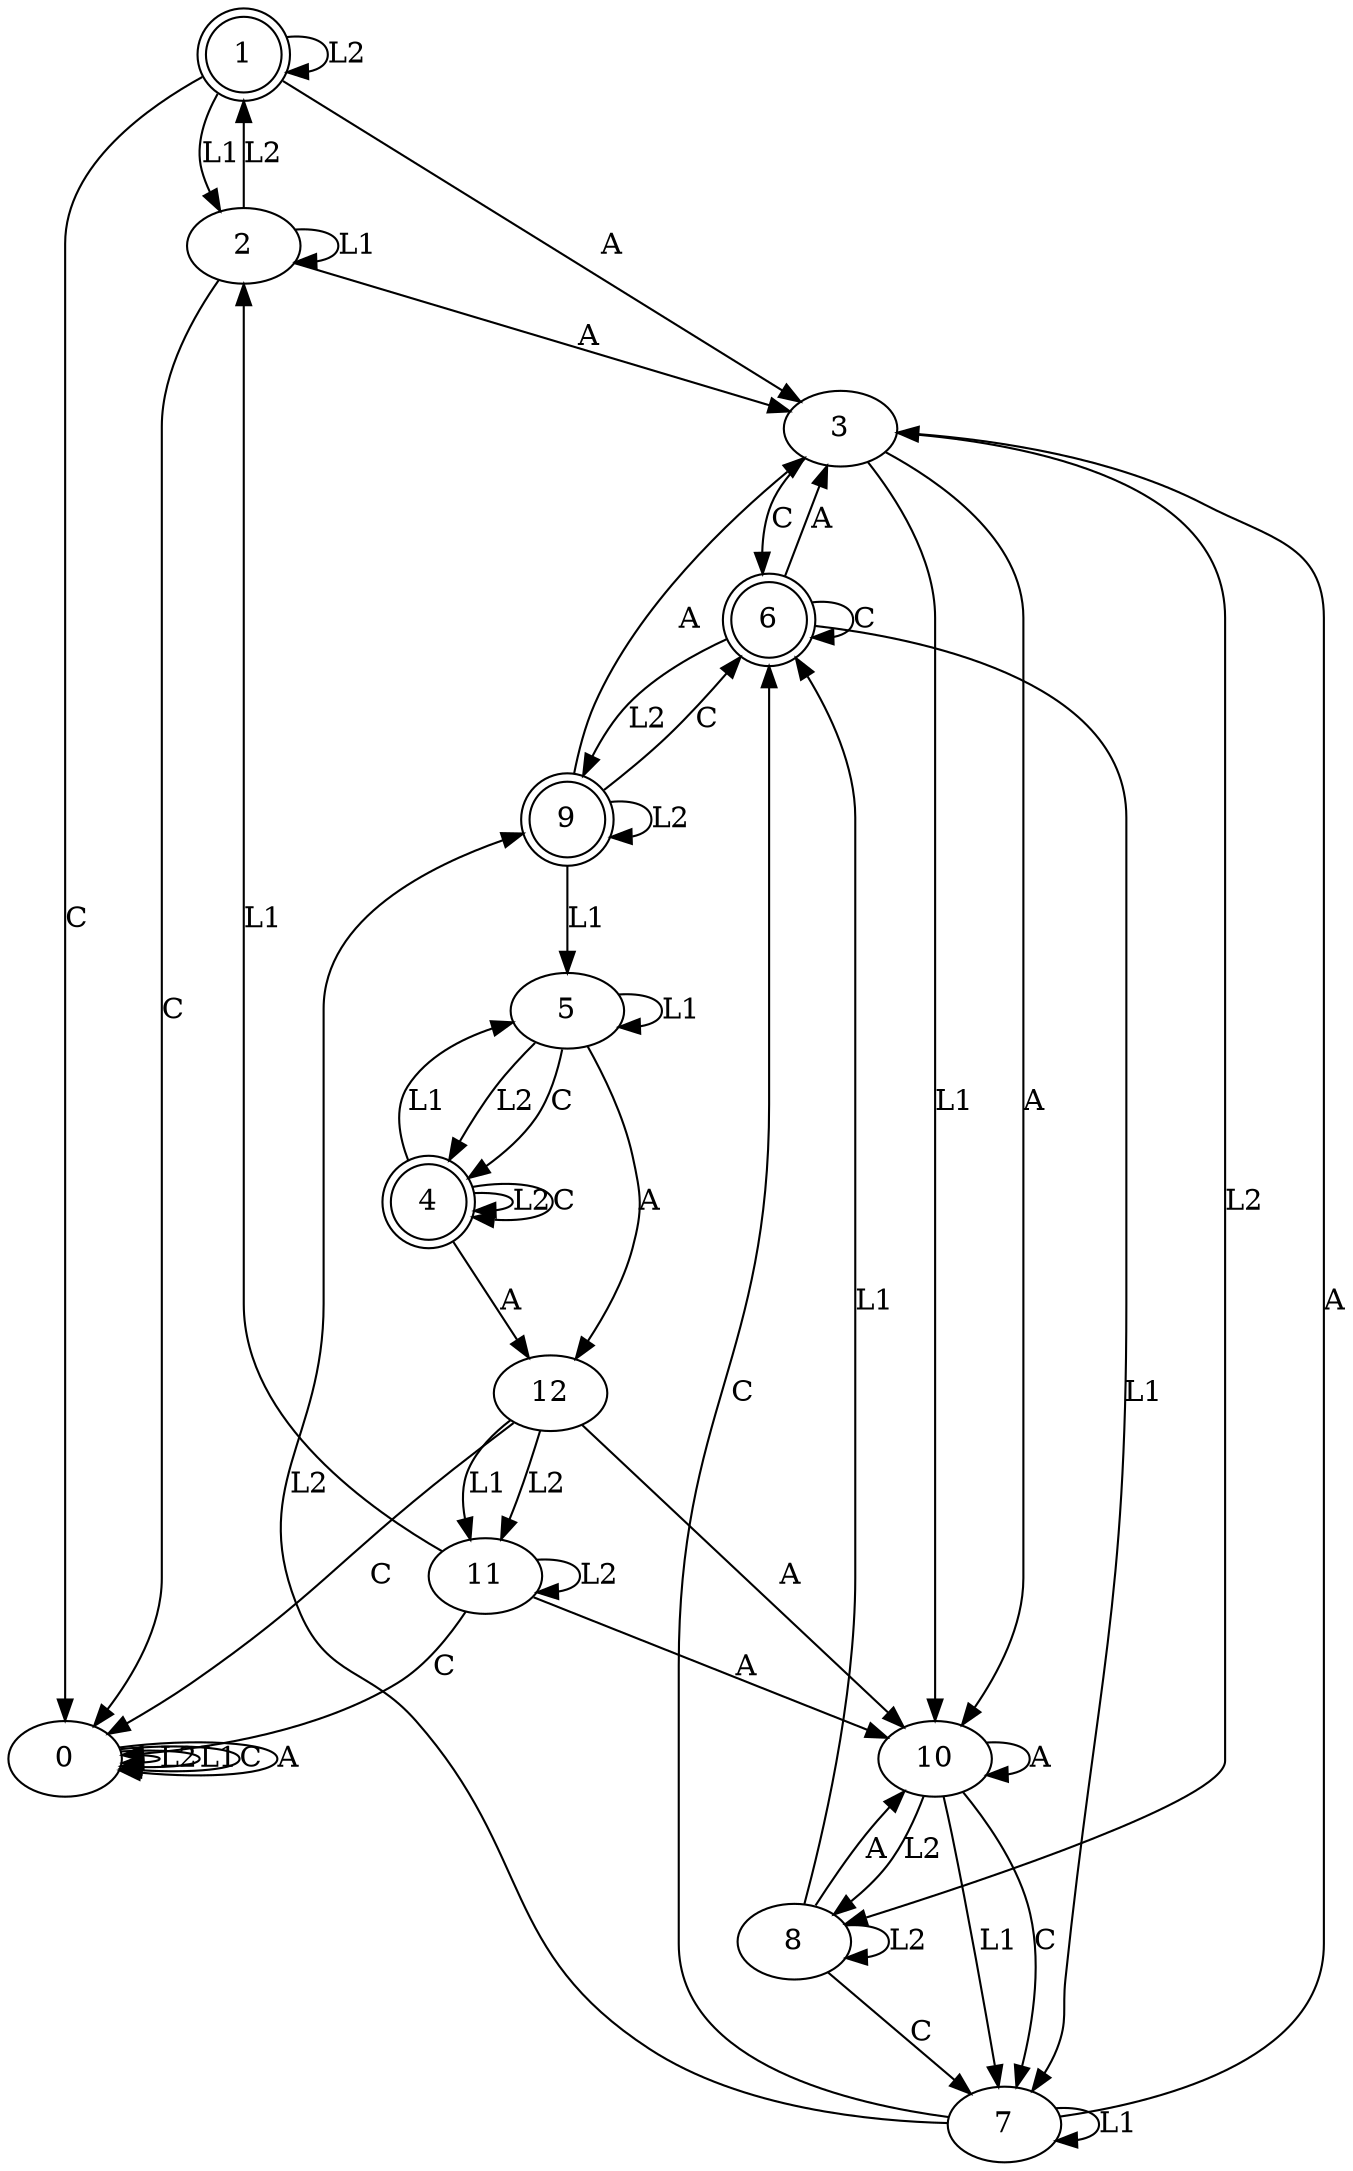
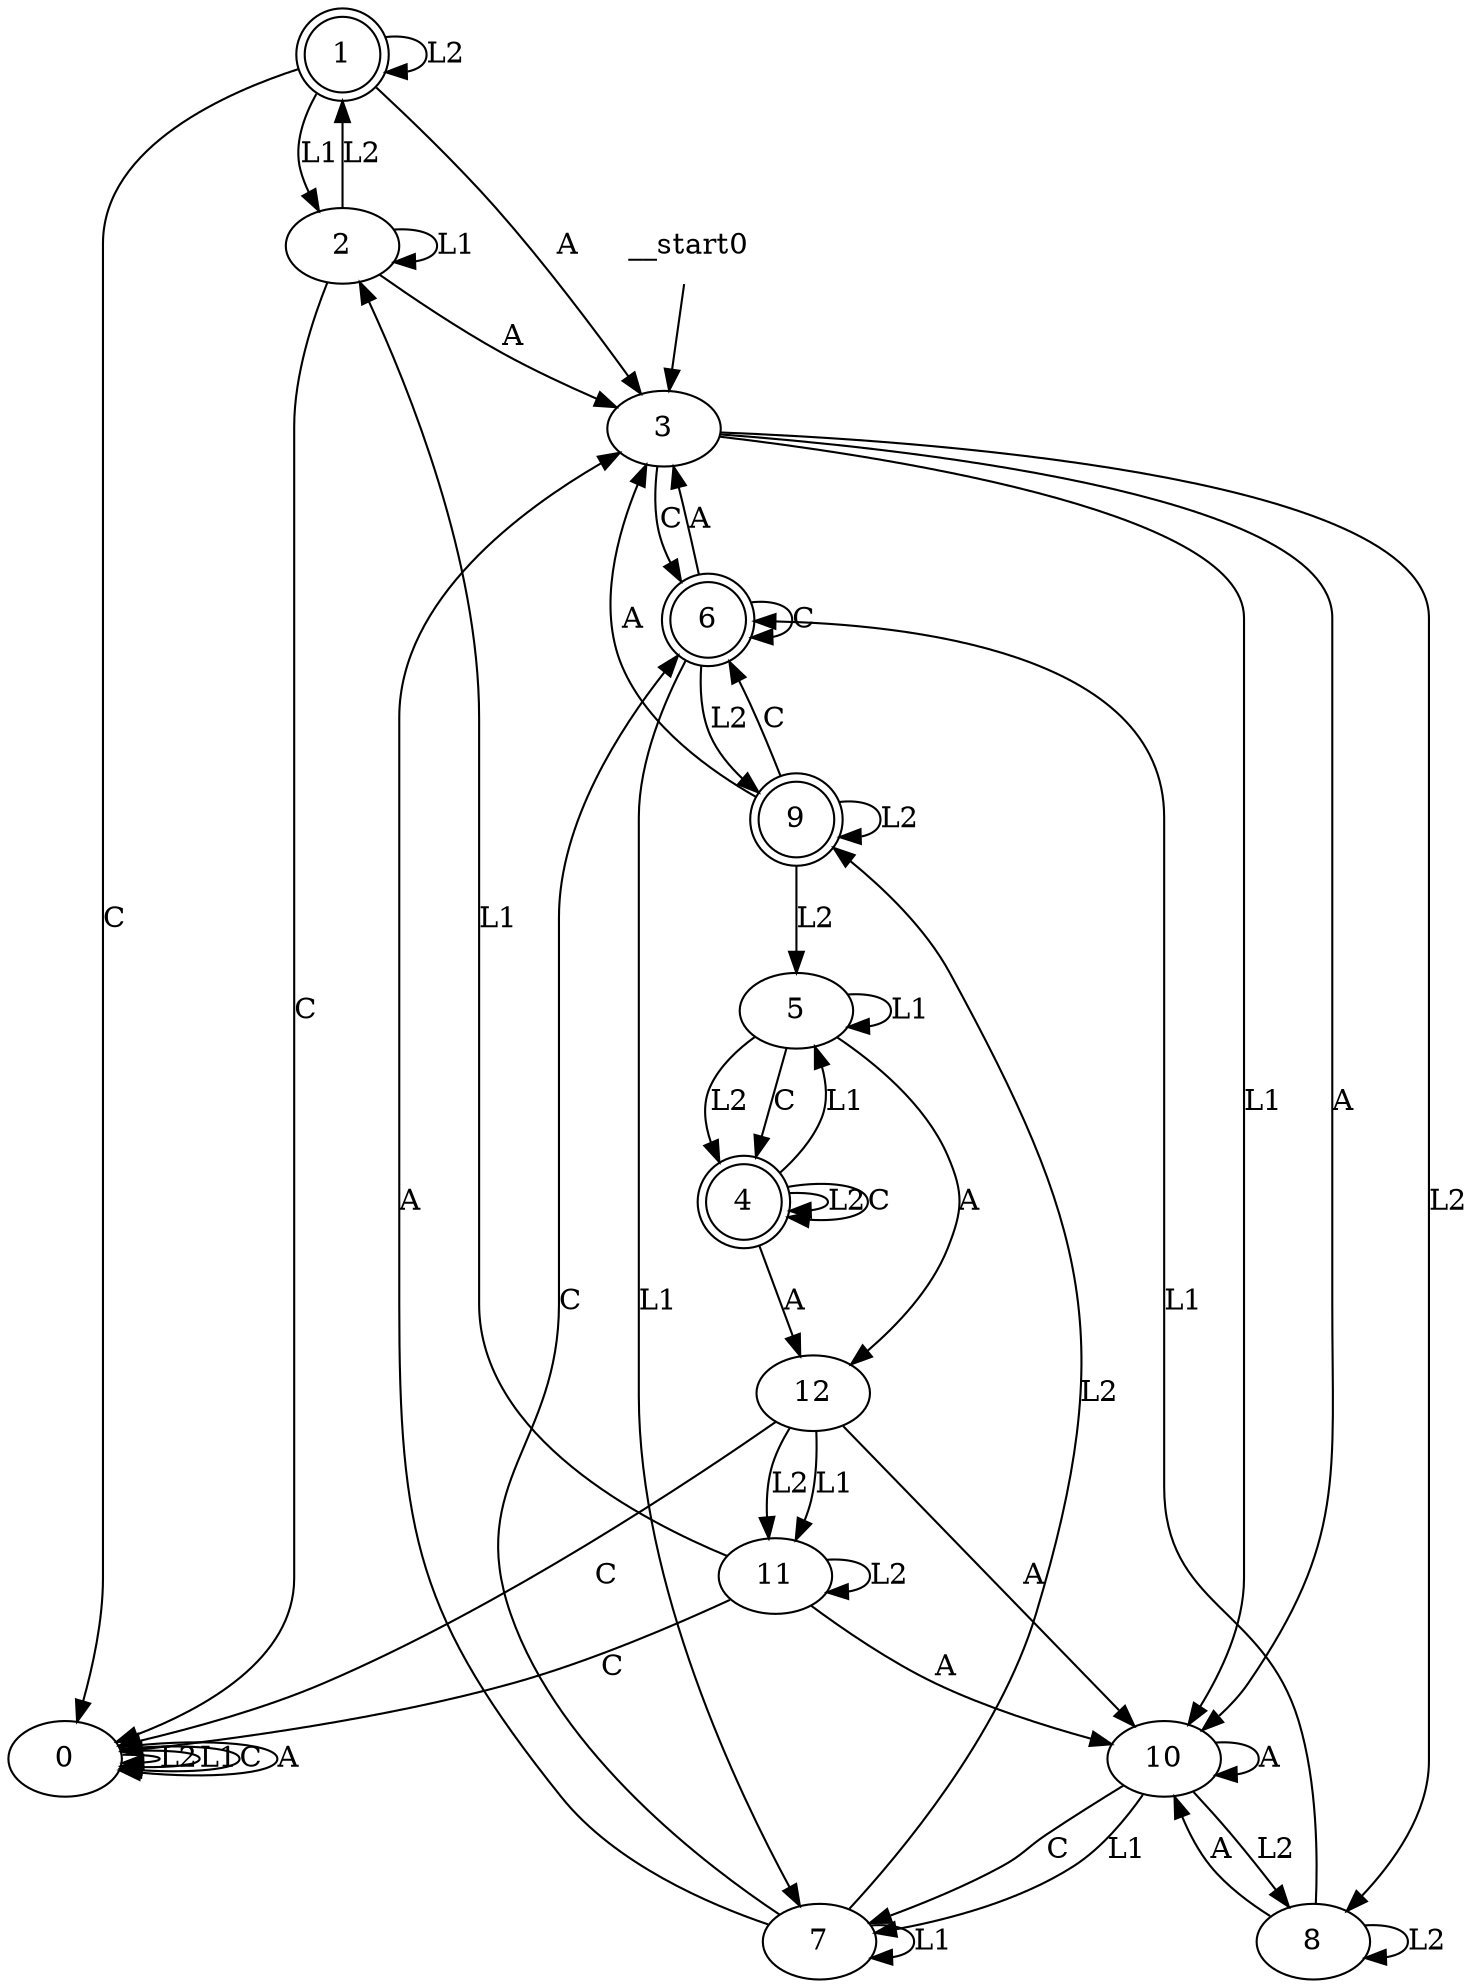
node "__start0": added
edge "9" -> "5": label "L1" -> "L2"
edge "8" -> "7": removed, label "C"
